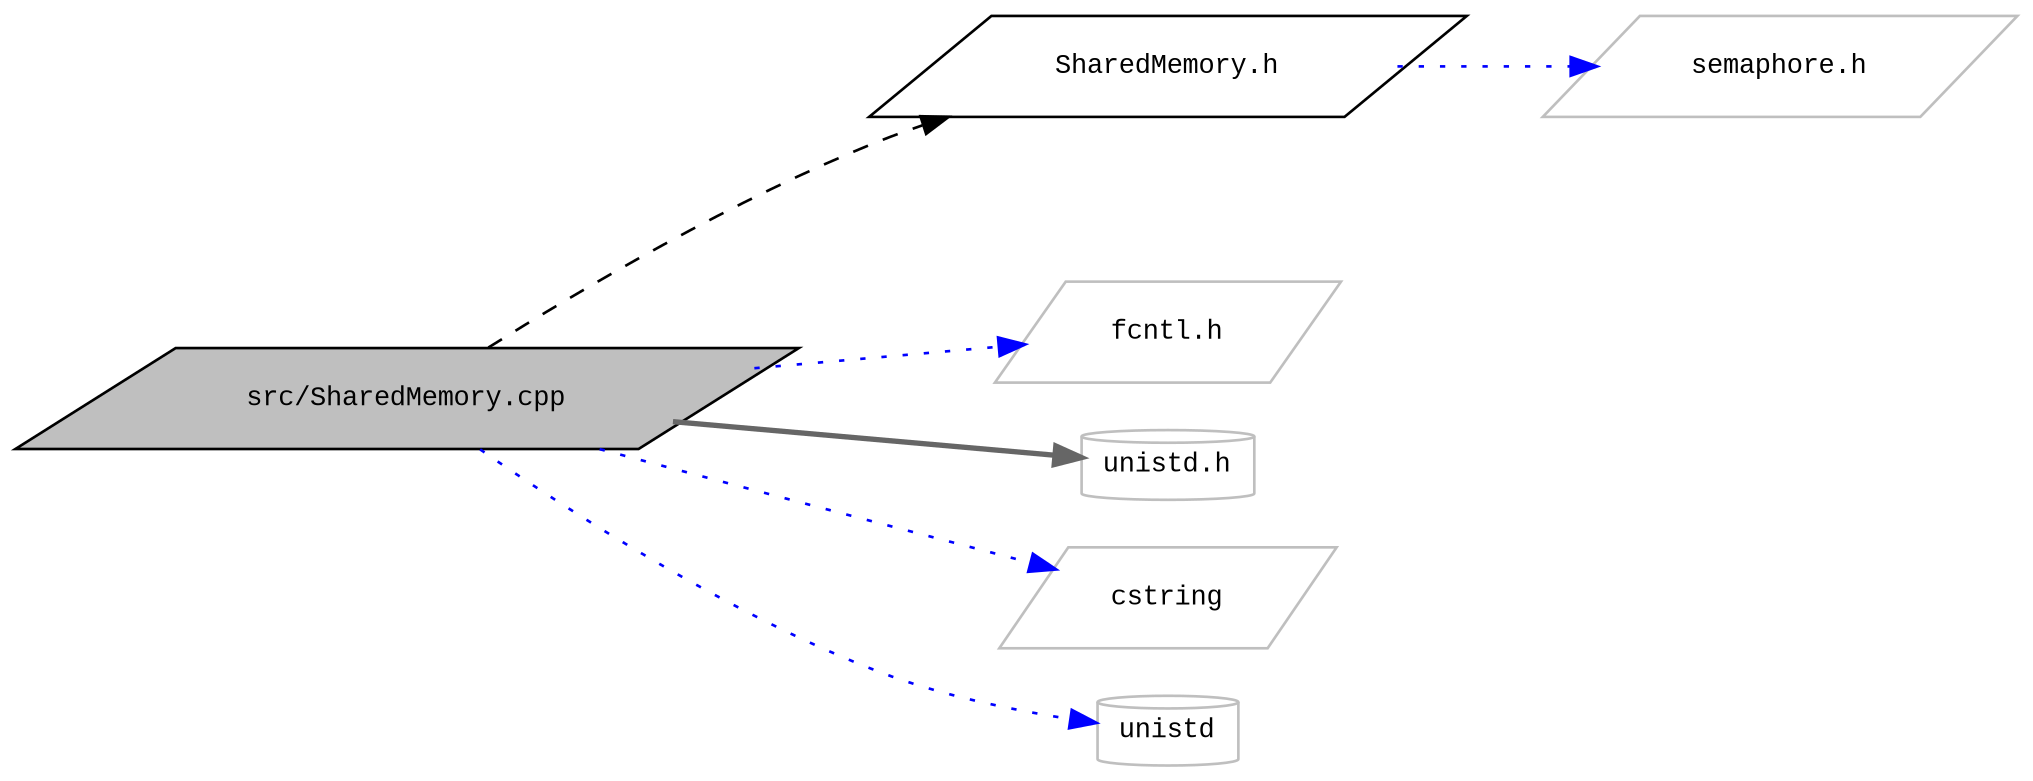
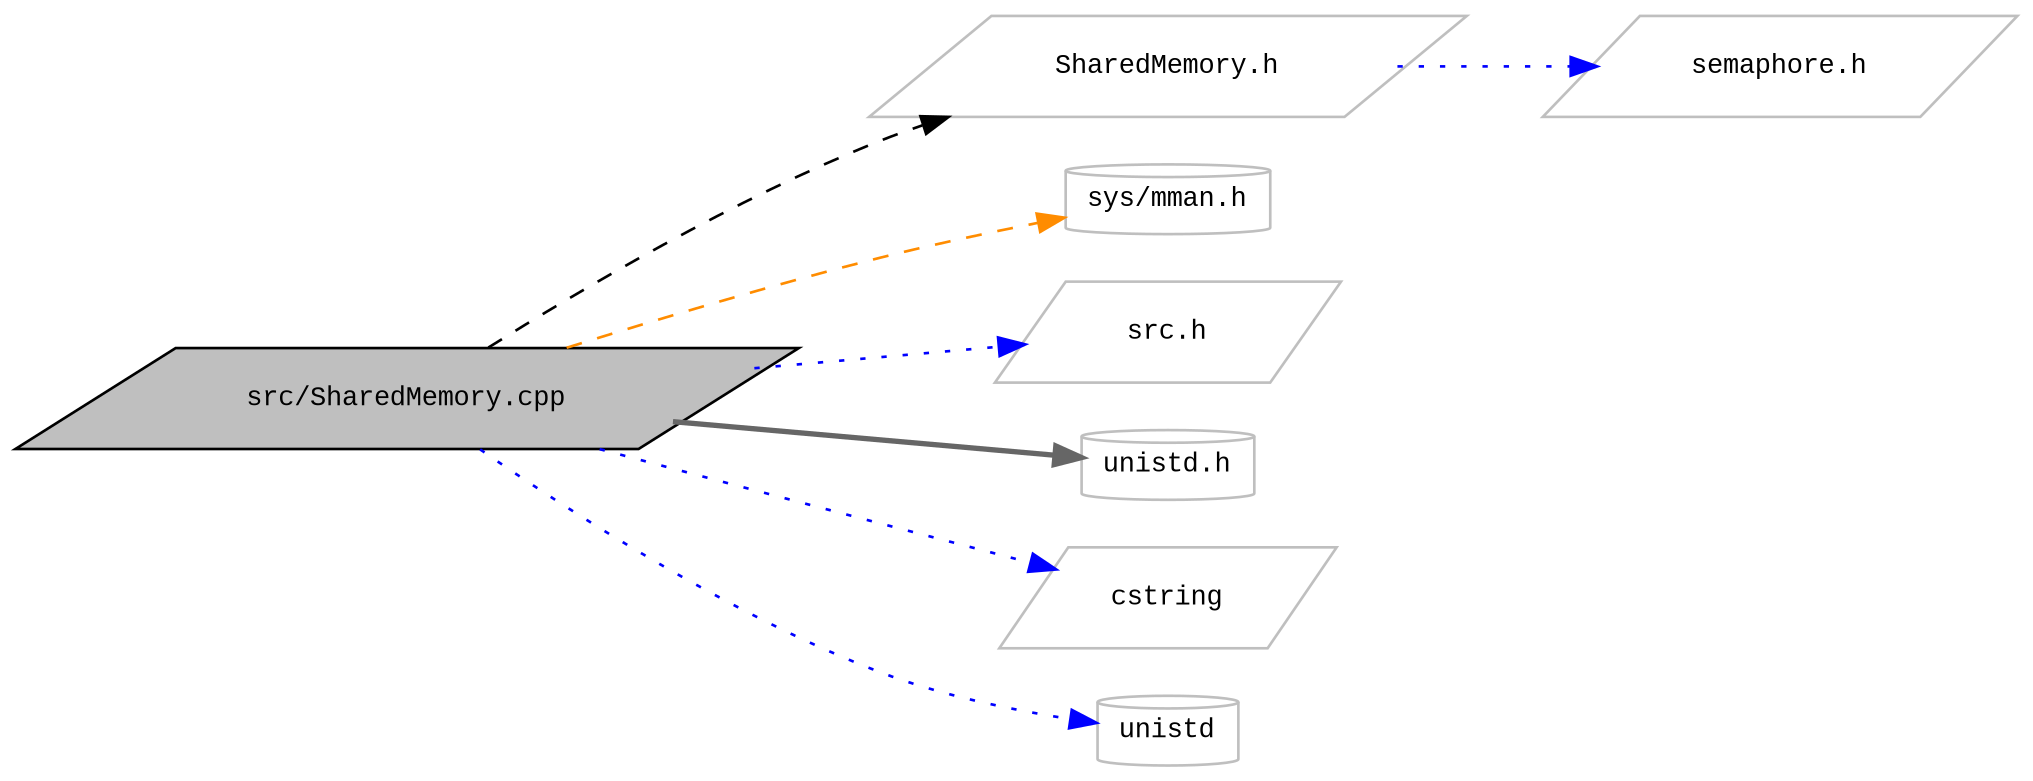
node "SharedMemory.h": color black -> grey75
node "sys/mman.h": added
node "fcntl.h": label "fcntl.h" -> "src.h"
